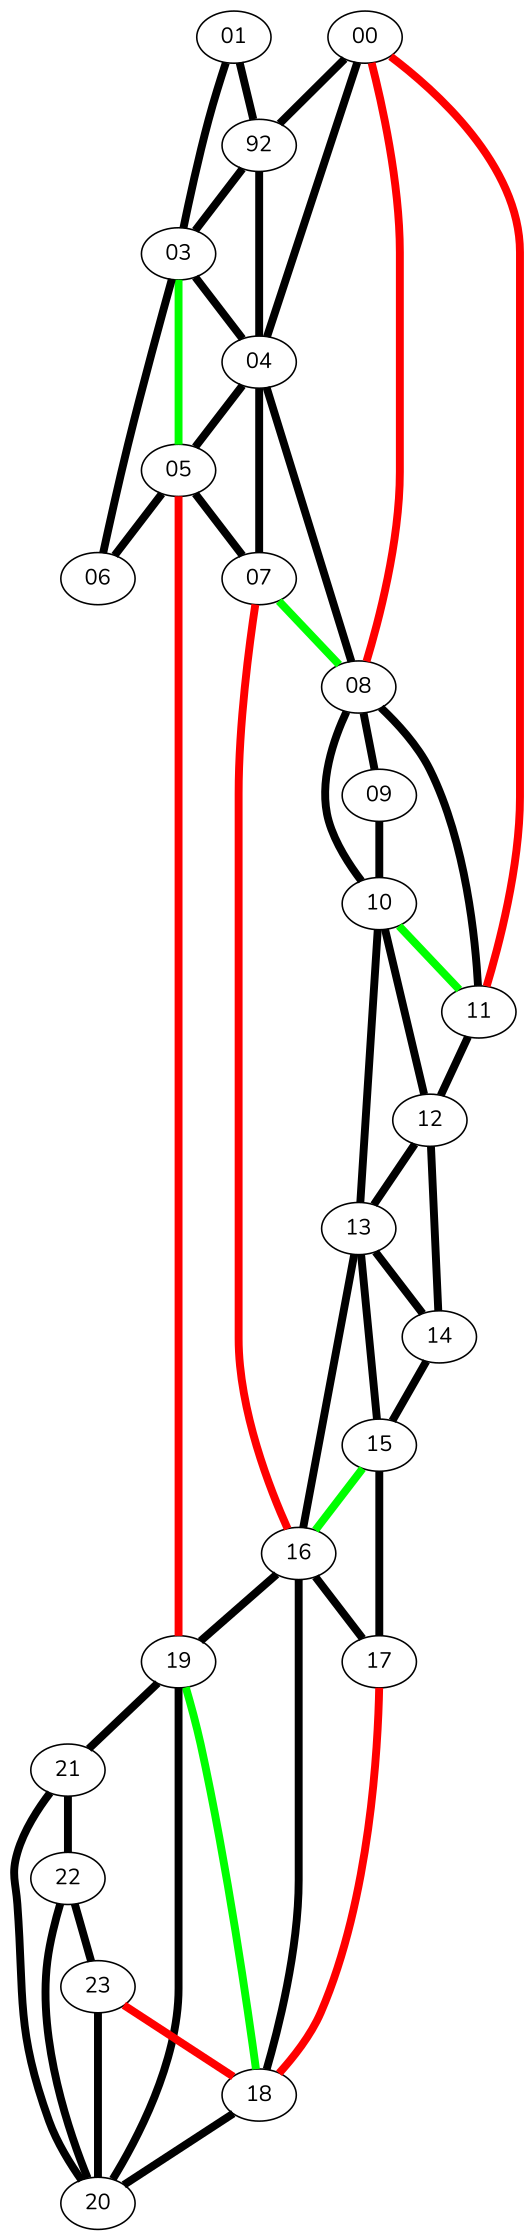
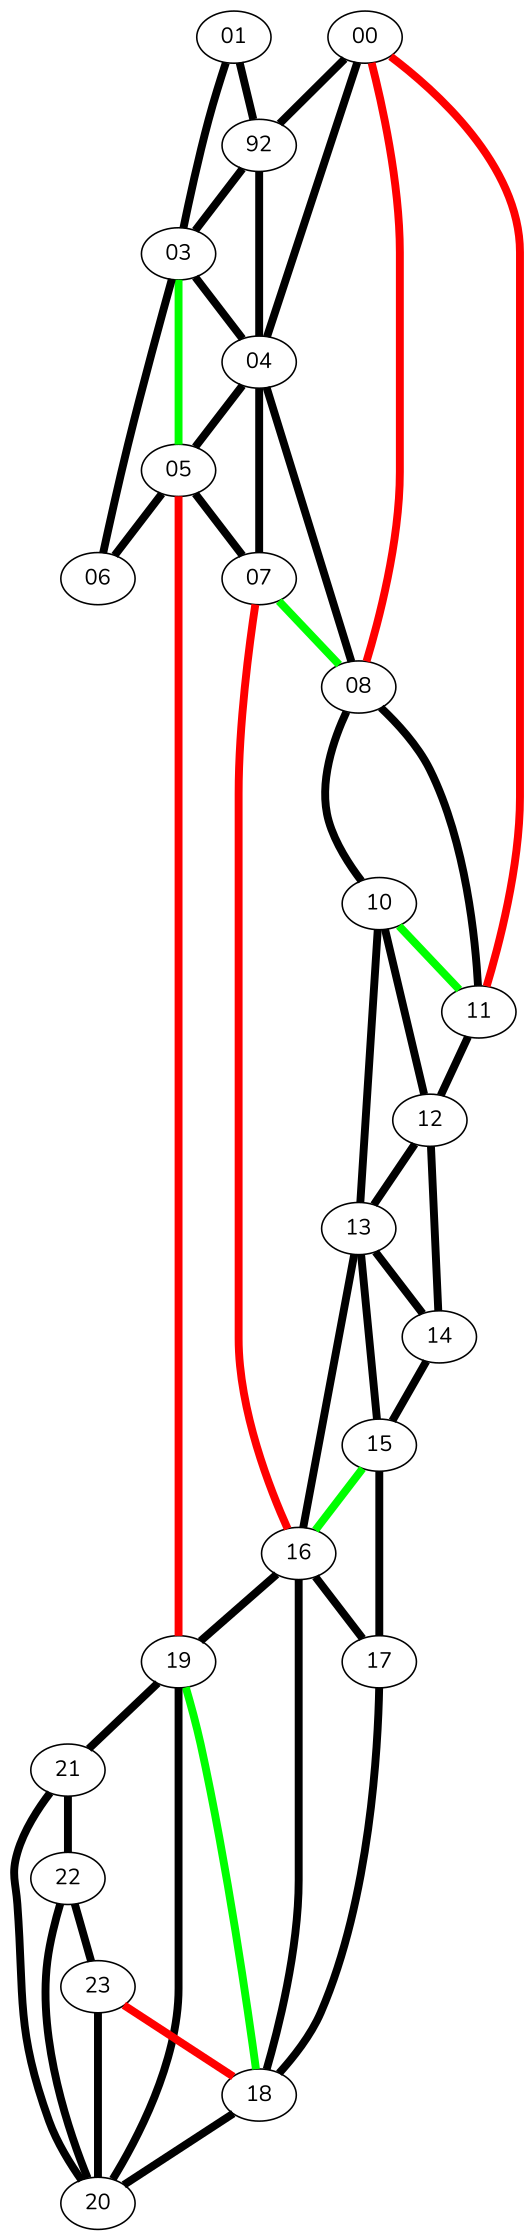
node "09": removed
edge "17" -- "18": color red -> black
